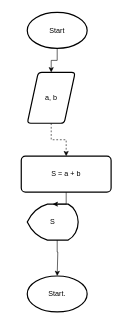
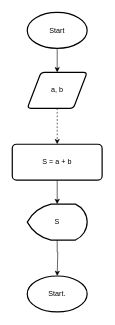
node "a, b": size 48x51 -> 60x36
node "S = a + b": moved (66, 174) -> (57, 162)
node "S": size 51x36 -> 60x36
